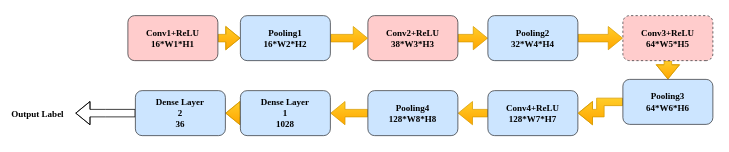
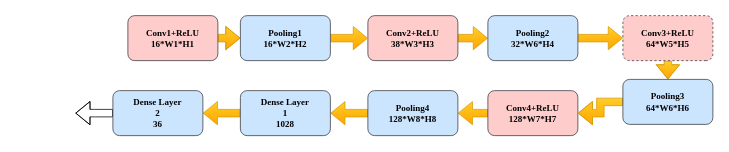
node "Pooling2 32*W4*H4": label "Pooling2 32*W4*H4" -> "Pooling2 32*W6*H4"
node "Output Label": removed
node "Dense Layer 2 36": moved (180, 113) -> (158, 113)
node "Conv4+ReLU 128*W7*H7": fillcolor #cce5ff -> #ffcccc
